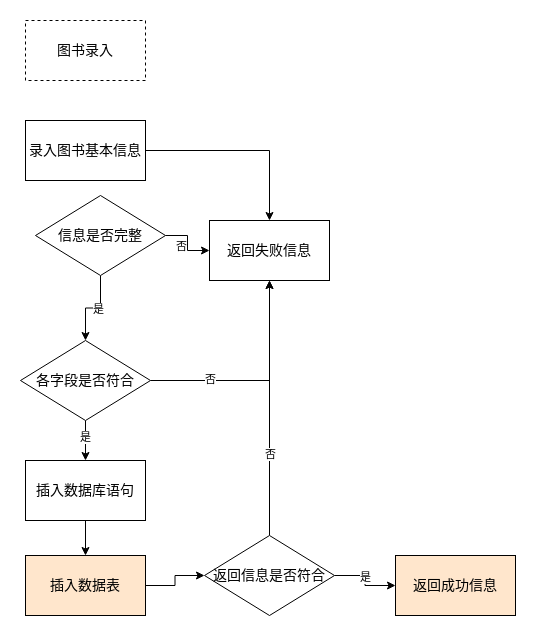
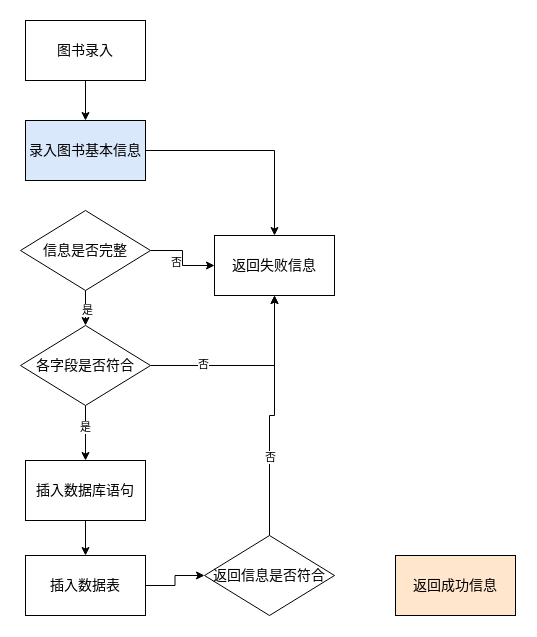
node "图书录入": style dashed -> solid
edge "图书录入" -> "录入图书基本信息": added
node "录入图书基本信息": fillcolor #ffffff -> #dae8fc
node "信息是否完整": moved (101, 236) -> (86, 251)
node "返回失败信息": moved (270, 251) -> (275, 266)
node "各字段是否符合": moved (86, 381) -> (86, 366)
edge "返回信息是否符合" -> "返回成功信息": removed, label "是"
node "插入数据表": fillcolor #ffe6cc -> #ffffff
